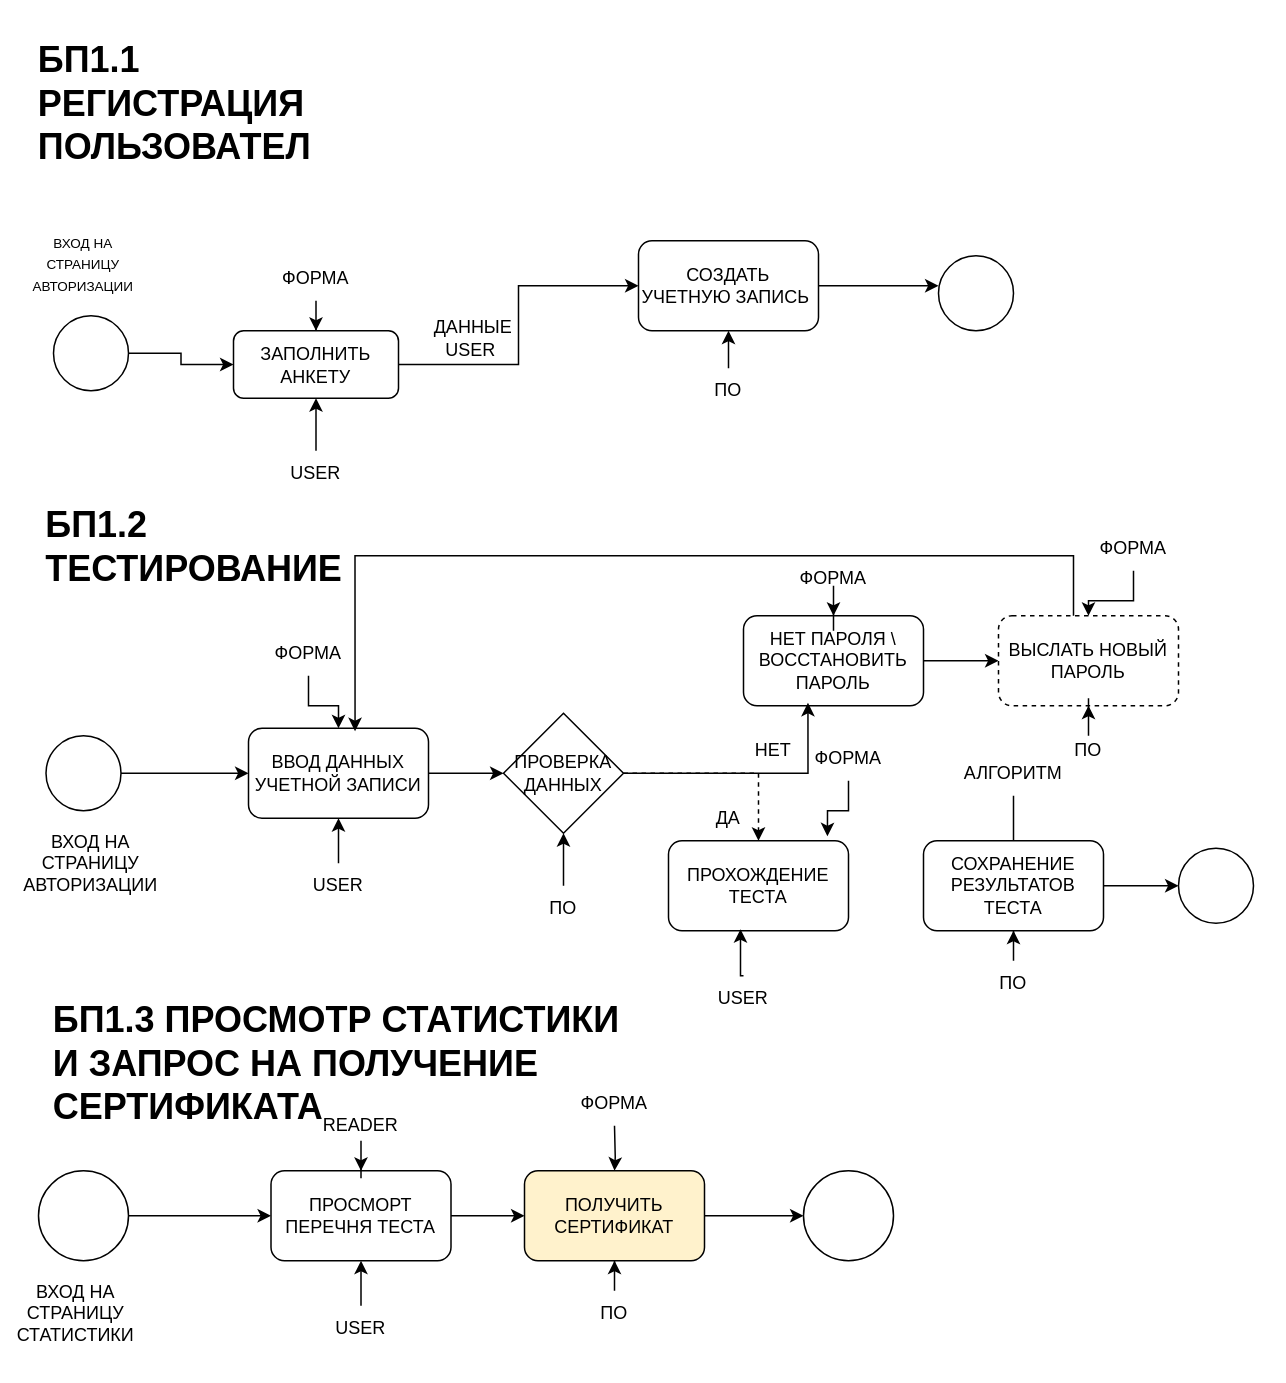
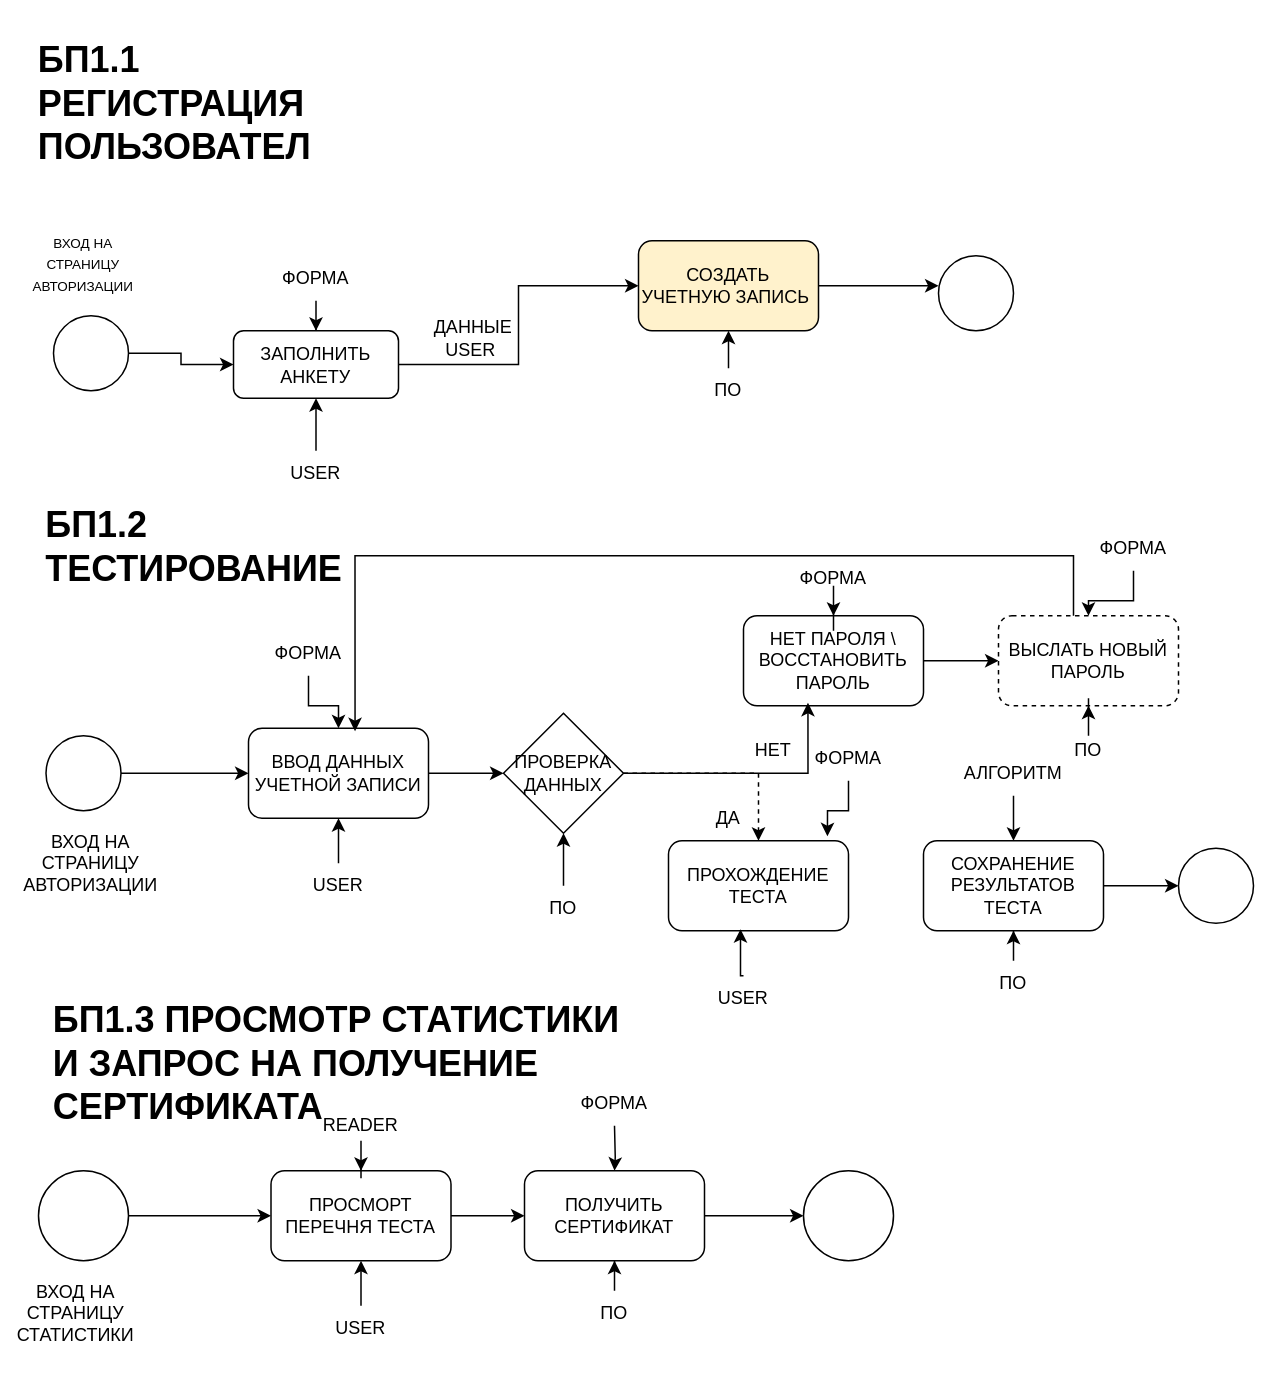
node "СОЗДАТЬ УЧЕТНУЮ ЗАПИСЬ": fillcolor #ffffff -> #fff2cc
edge "АЛГОРИТМ" -- "СОХРАНЕНИЕ РЕЗУЛЬТАТОВ ТЕСТА": arrowhead none -> classic
node "ПОЛУЧИТЬ СЕРТИФИКАТ": fillcolor #fff2cc -> #ffffff
